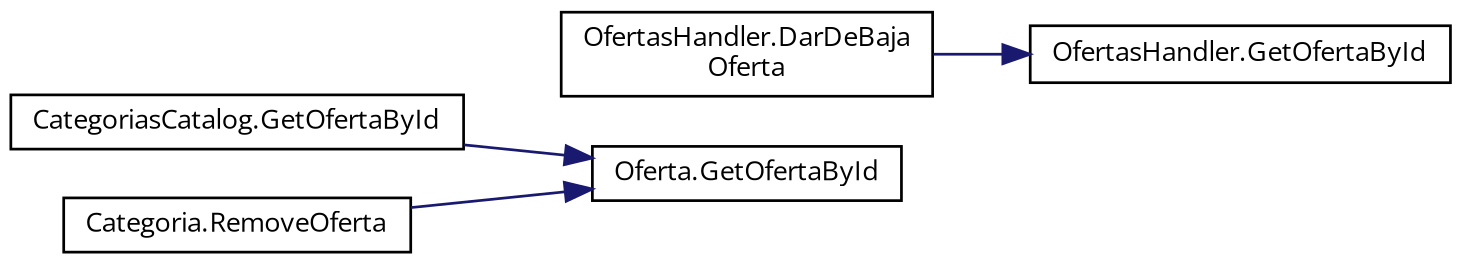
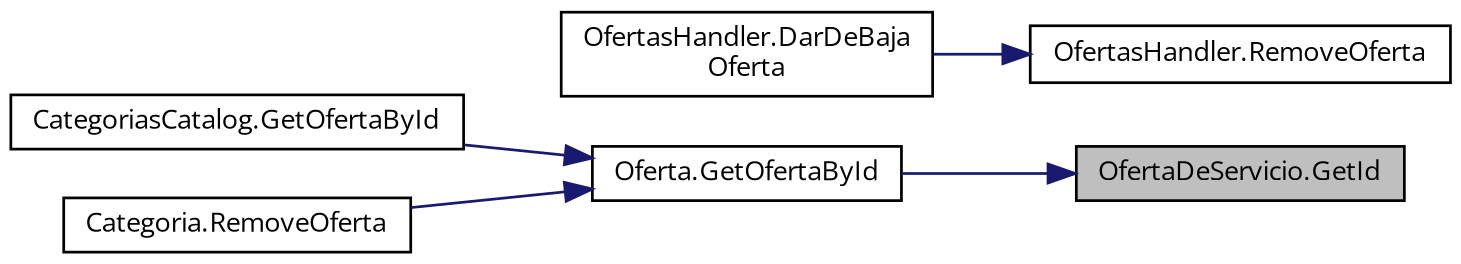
node "OfertasHandler.GetOfertaById": label "OfertasHandler.GetOfertaById" -> "OfertasHandler.RemoveOferta"
node "OfertaDeServicio.GetId": added
